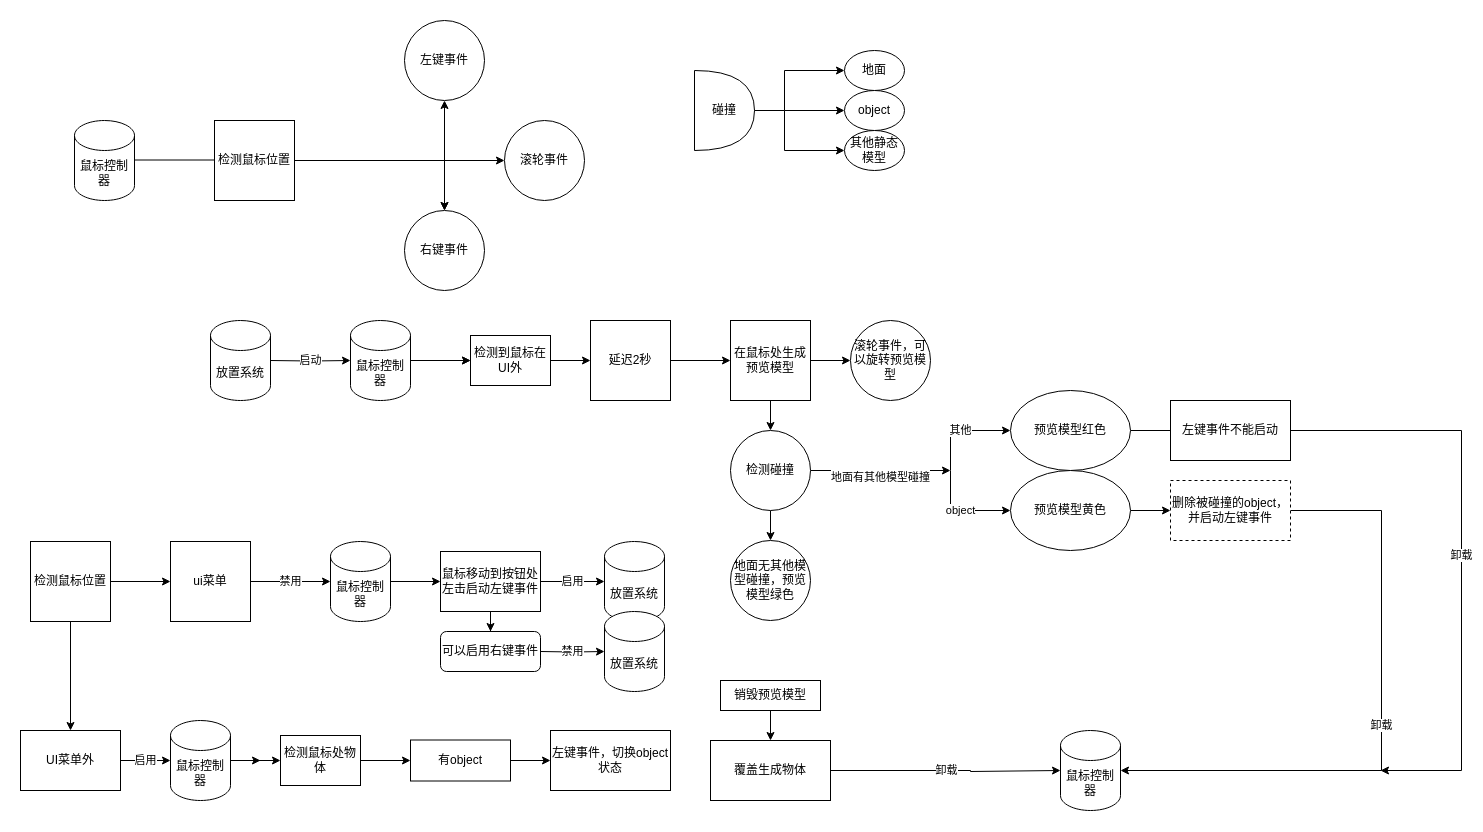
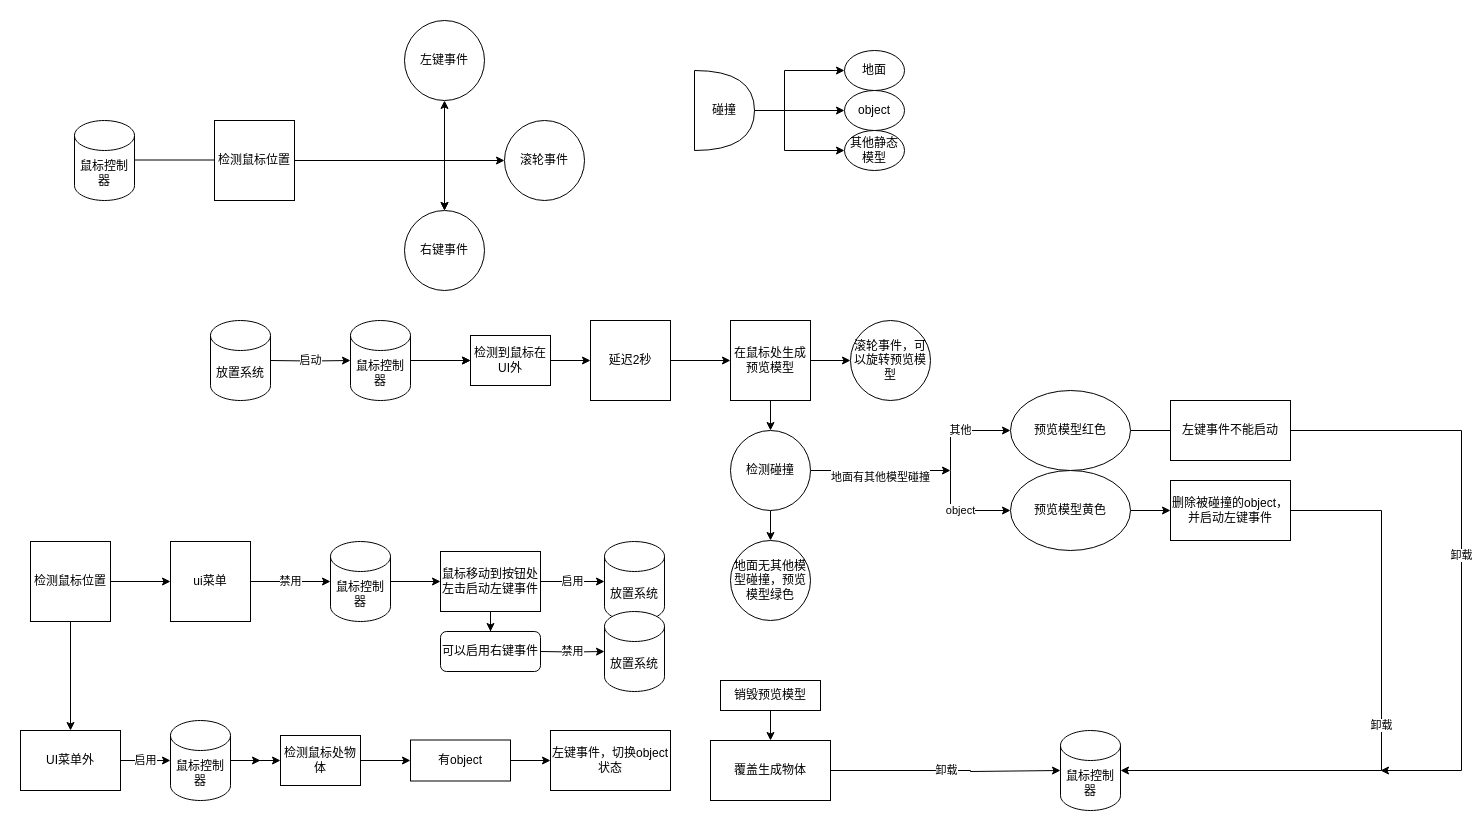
node "删除被碰撞的object，并启动左键事件": style dashed -> solid
